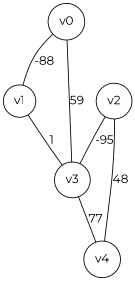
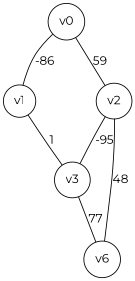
edge "v0" -- "v1": label "-88" -> "-86"
edge "v0" -- "v3": now "v0" -- "v2"
node "v4": label "v4" -> "v6"
